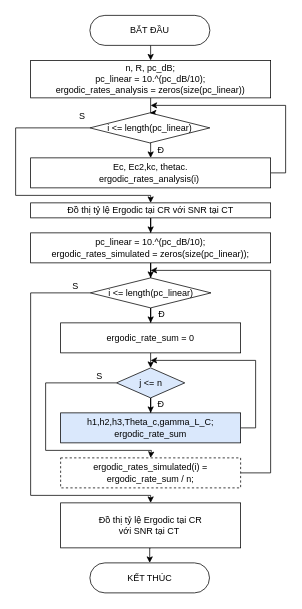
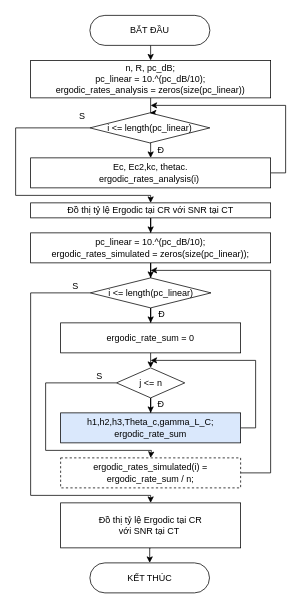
node "j <= n": fillcolor #dae8fc -> #ffffff
